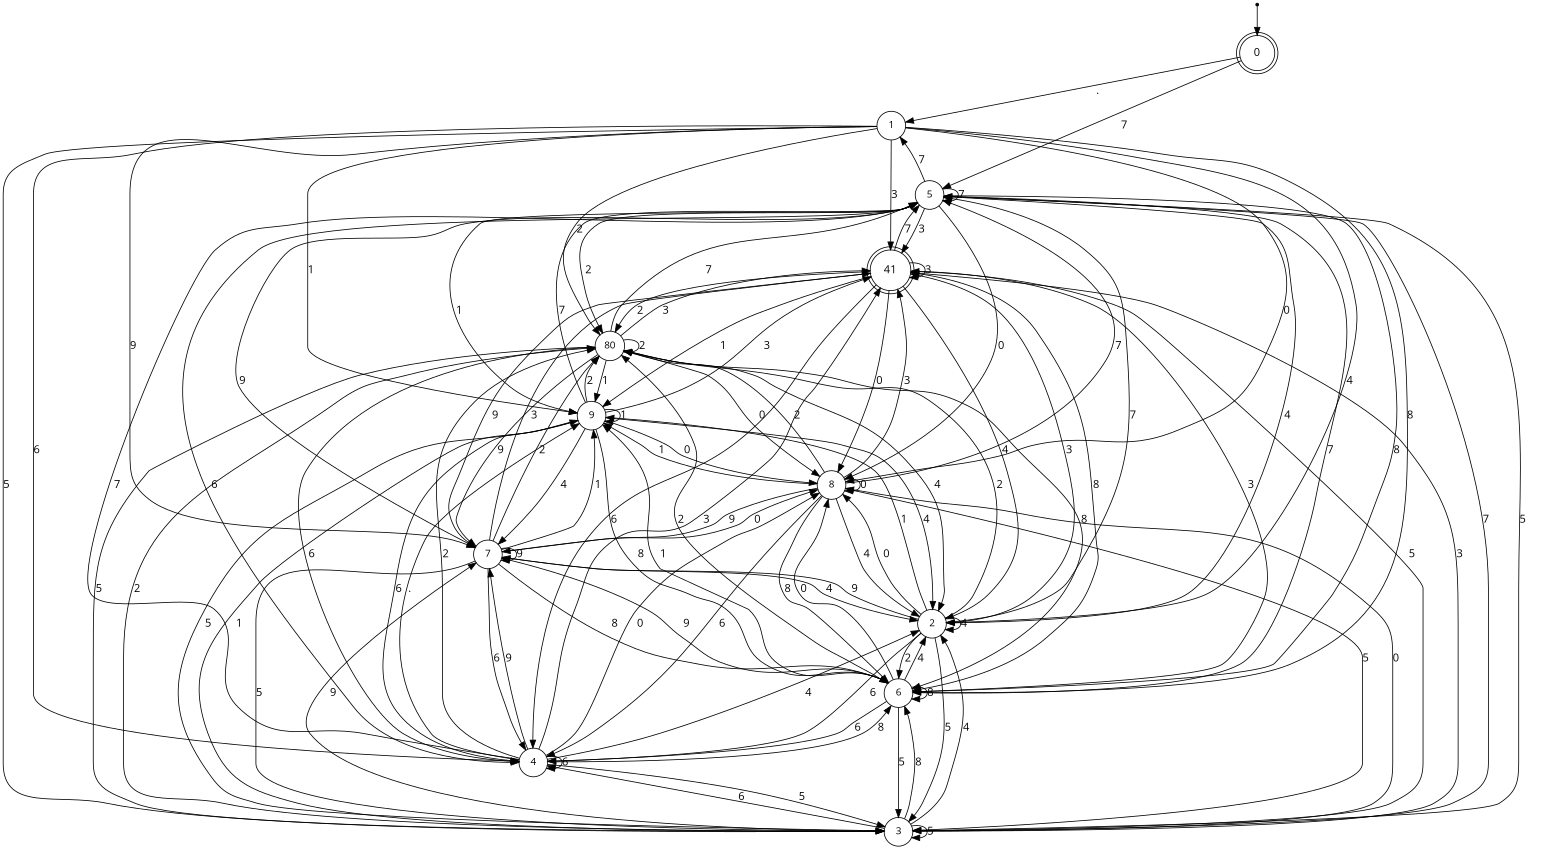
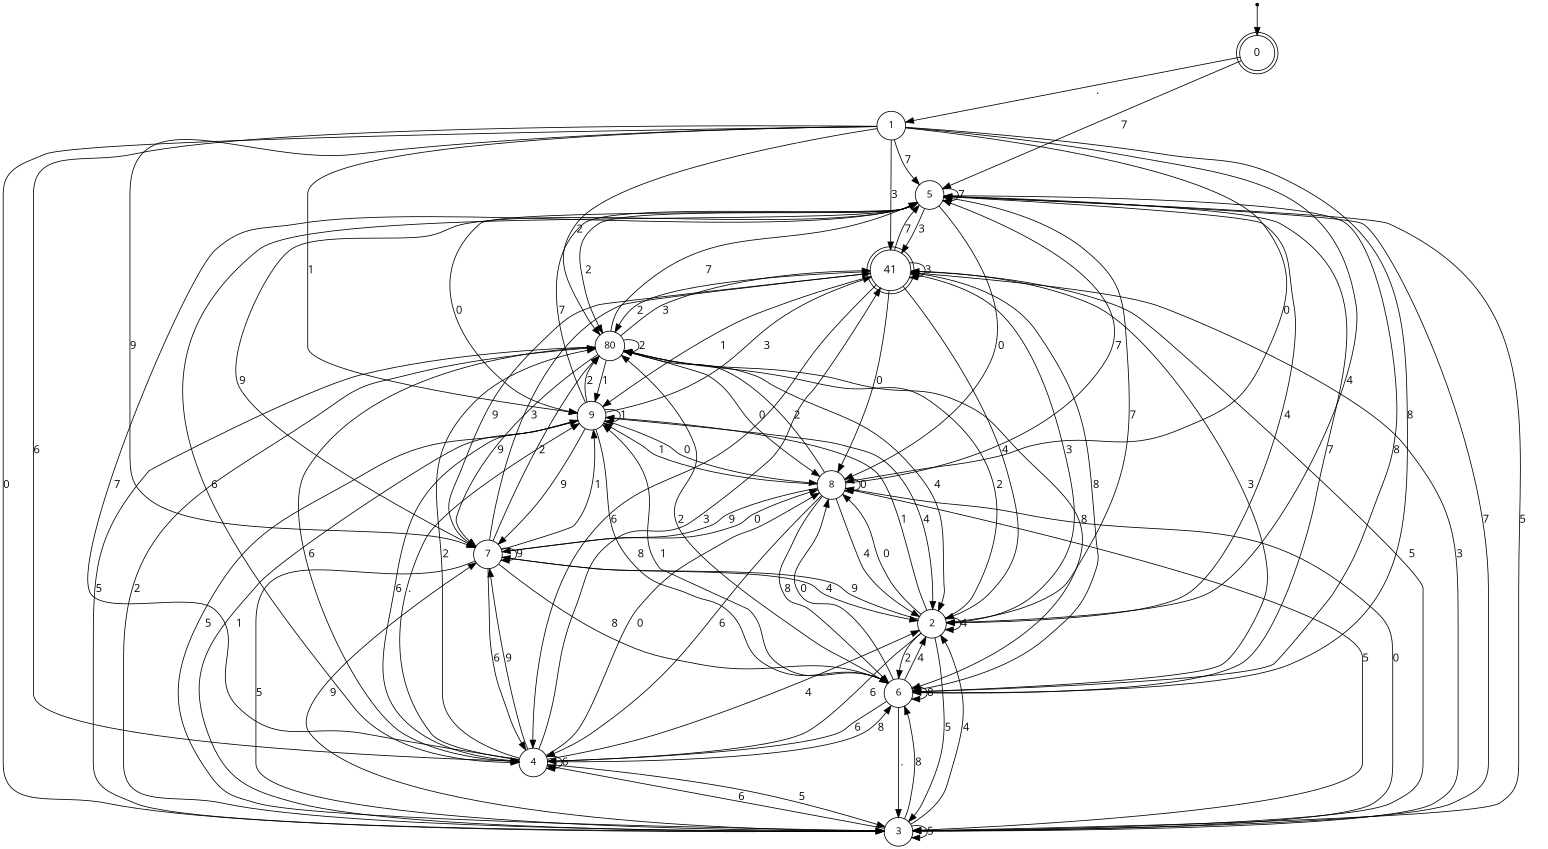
edge "5" -> "1": reversed
edge "5" -> "9": label "1" -> "0"
edge "8" -> "41": removed, label "3"
edge "1" -> "3": label "5" -> "0"
edge "9" -> "7": label "4" -> "9"
edge "6" -> "7": removed, label "9"
edge "6" -> "3": label "5" -> "."
